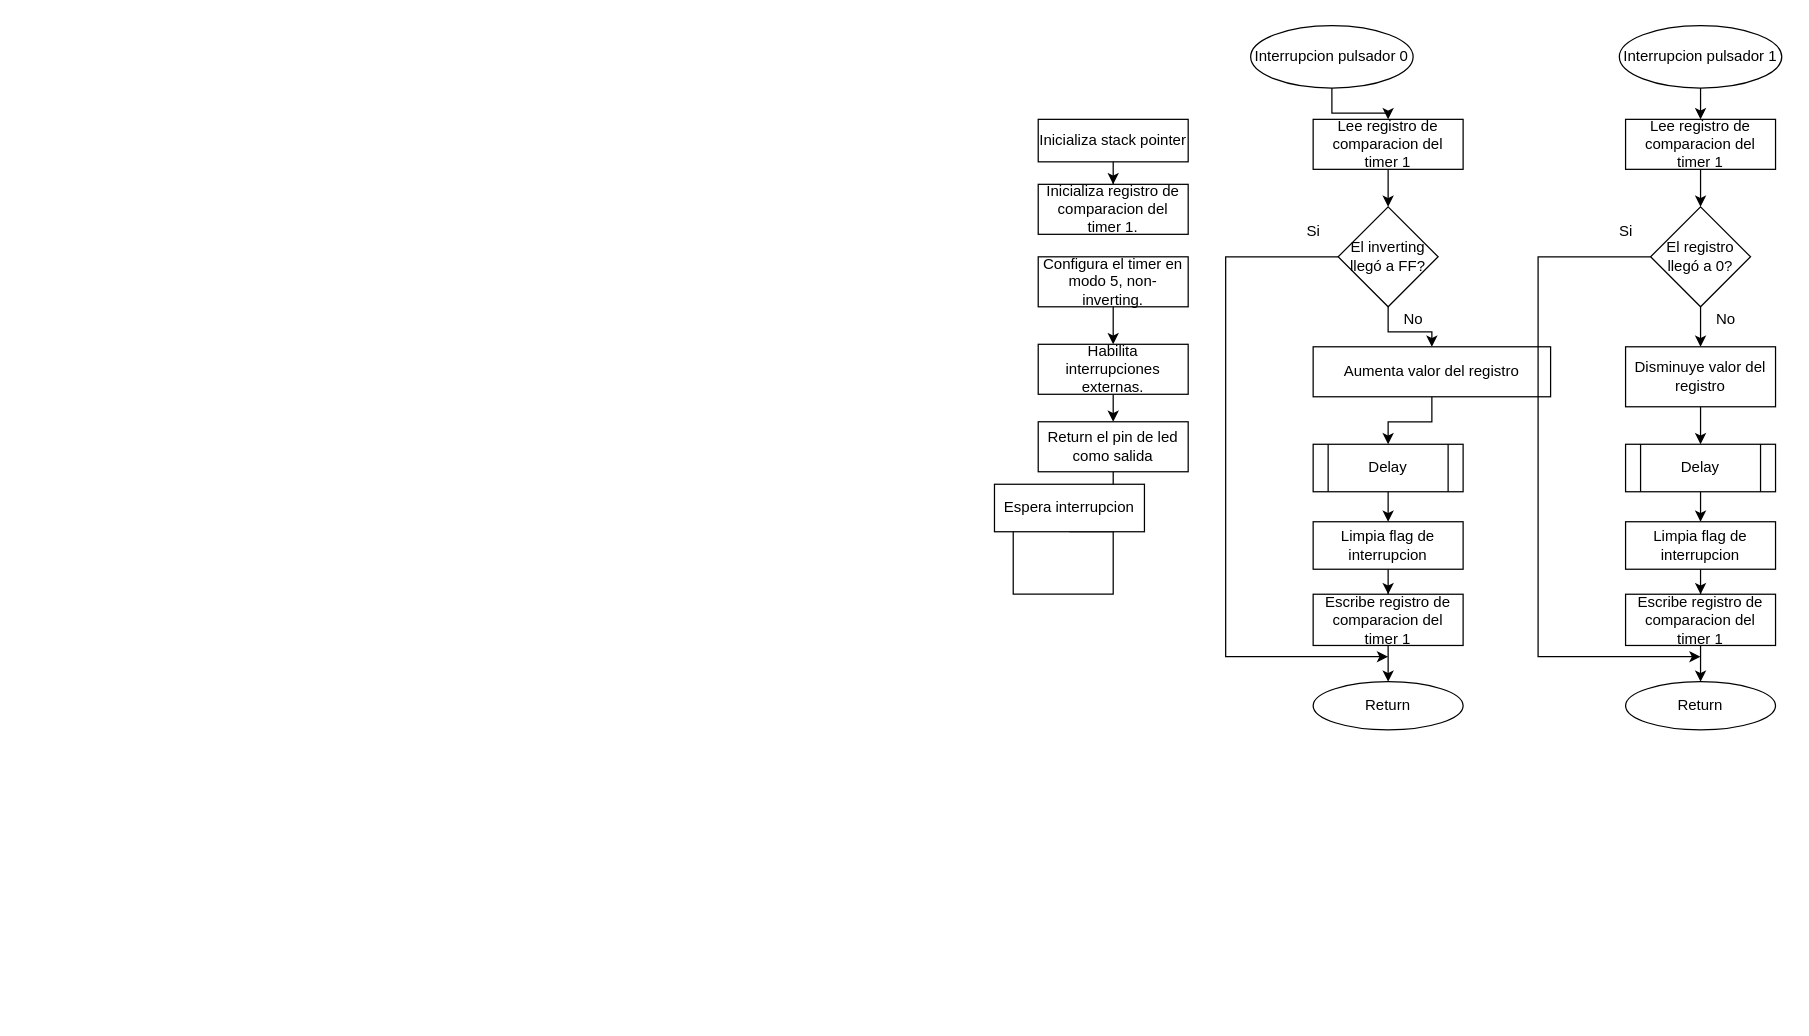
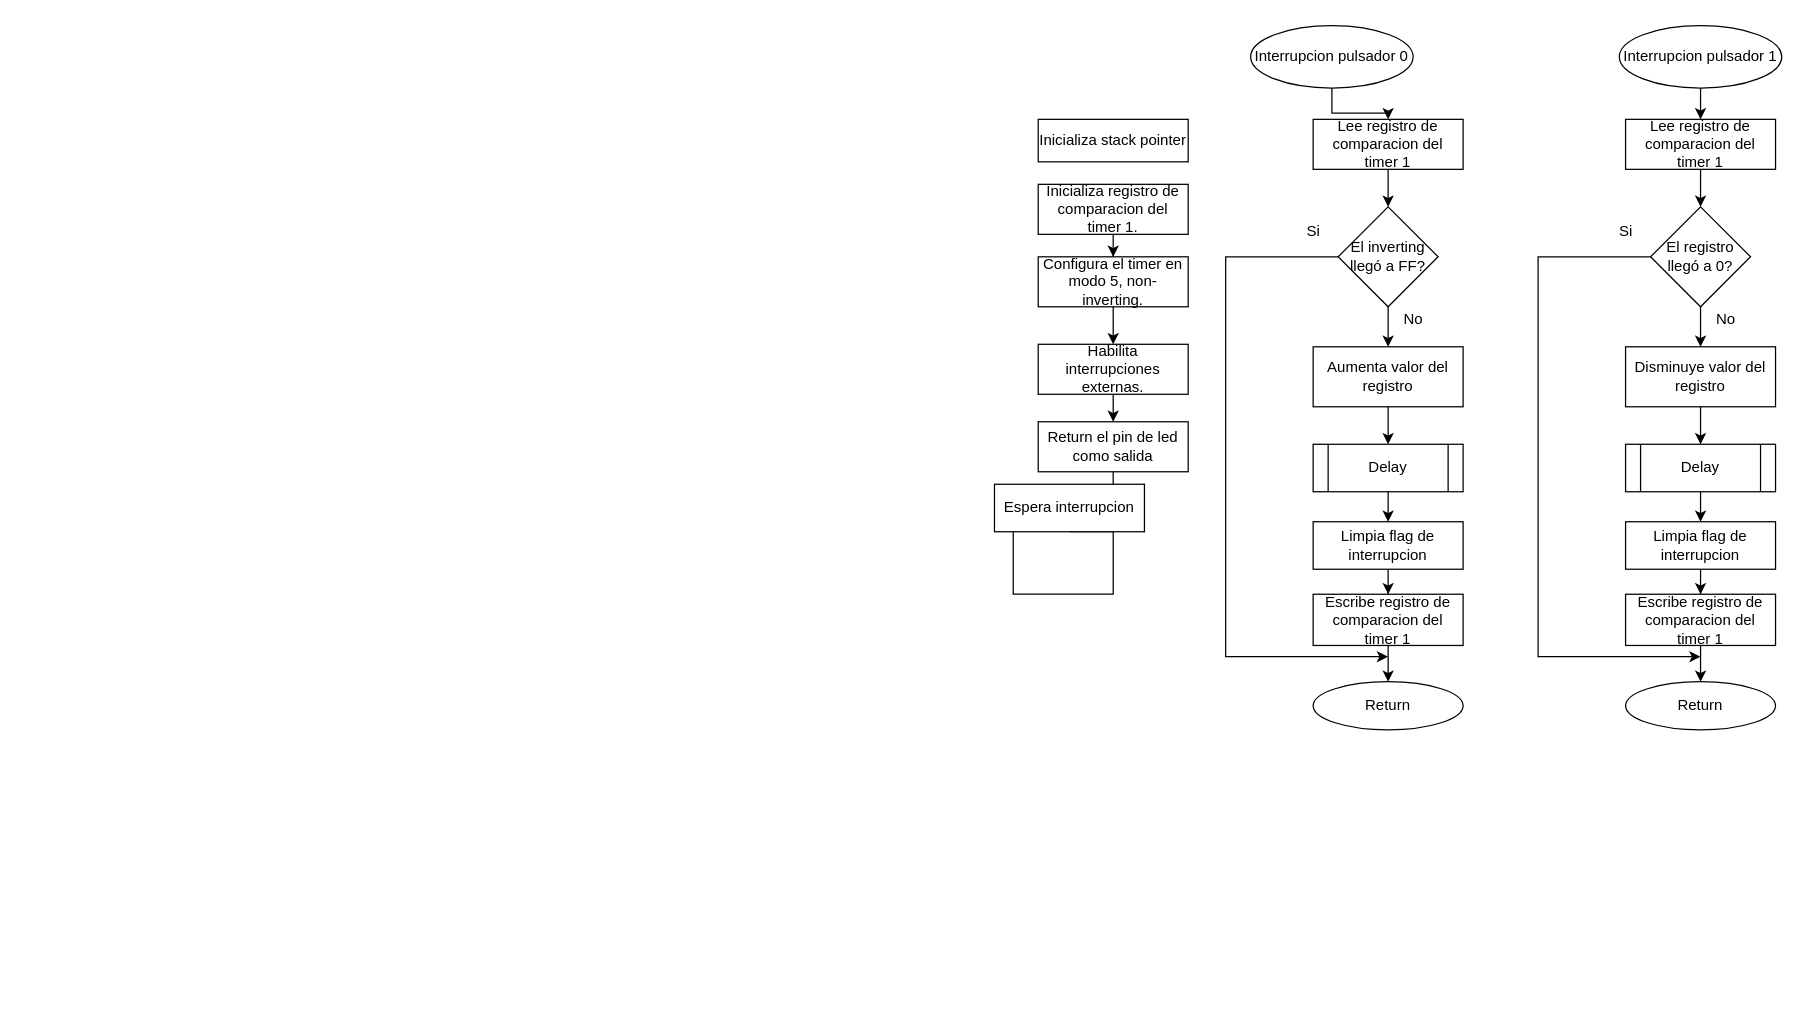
edge "Inicializa stack pointer" -> "Inicializa registro de comparacion del timer 1.": removed
edge "Inicializa registro de comparacion del timer 1." -> "Configura el timer en modo 5, non-inverting.": added
node "Aumenta valor del registro": size 238x50 -> 150x60
